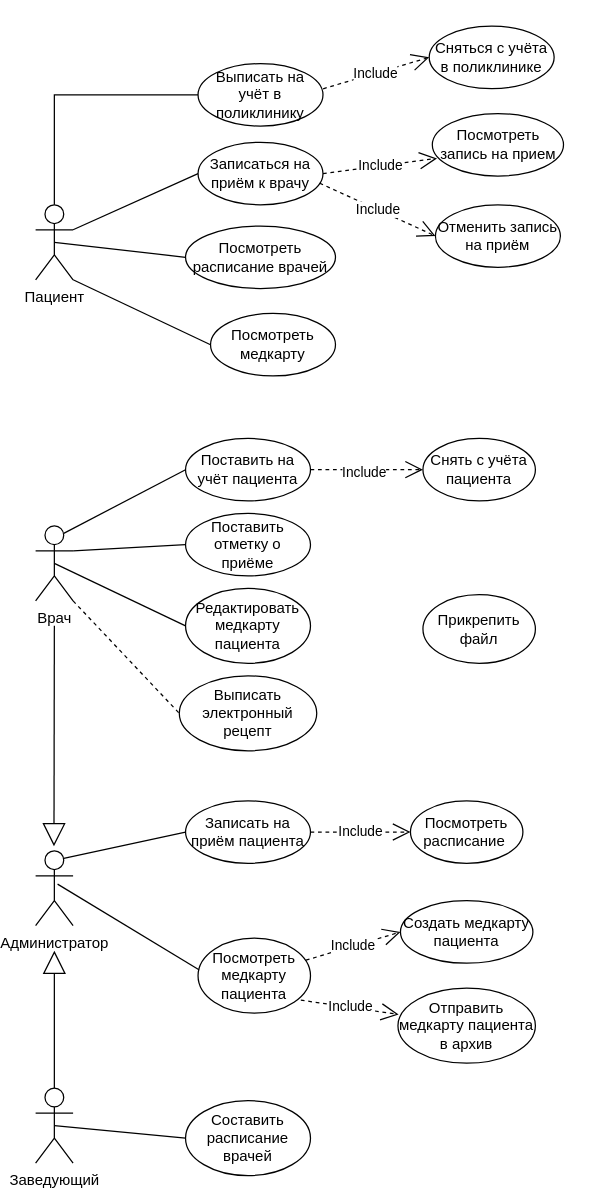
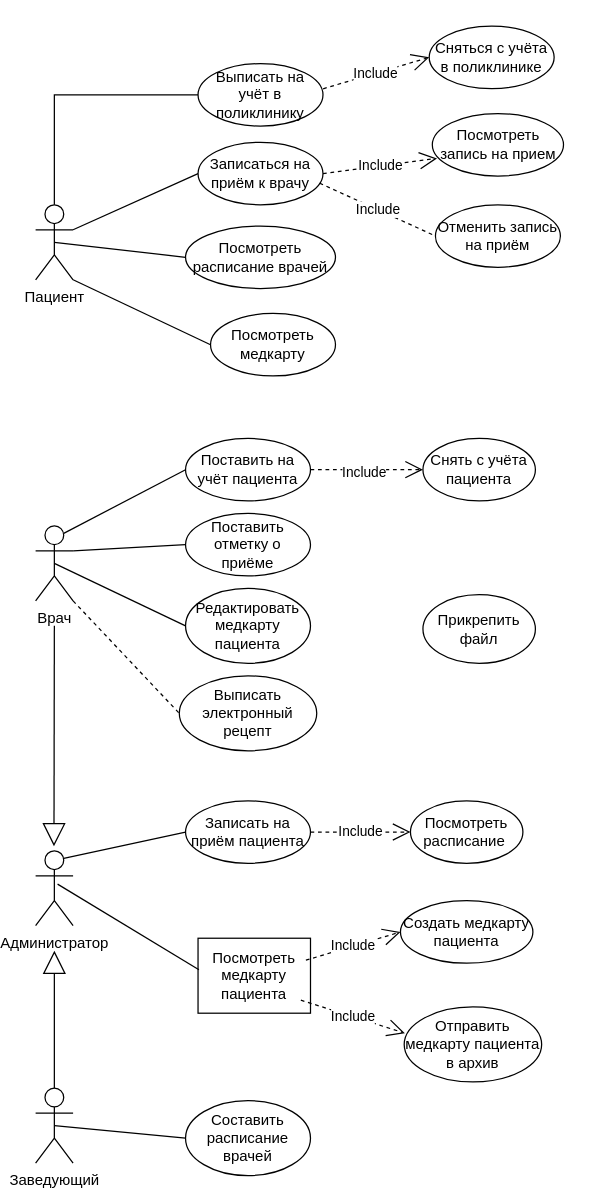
edge "Записаться на приём к врачу" -> "Отменить запись на приём": arrowhead open -> none
node "Посмотреть медкарту пациента": shape ellipse -> rectangle
node "Отправить медкарту пациента в архив": moved (467, 1026) -> (473, 1044)
